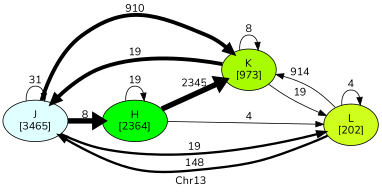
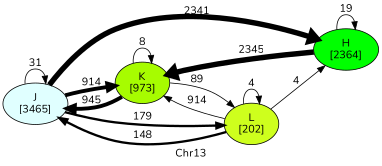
edge "J [3465]" -> "K [973]": label "910" -> "914"
edge "K [973]" -> "J [3465]": label "19" -> "945"
edge "K [973]" -> "L [202]": label "19" -> "89"
edge "J [3465]" -> "H [2364]": label "8" -> "2341"
edge "H [2364]" -> "L [202]": reversed
edge "J [3465]" -> "L [202]": label "19" -> "179"
